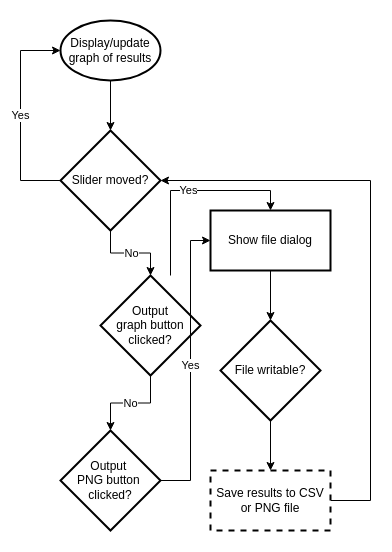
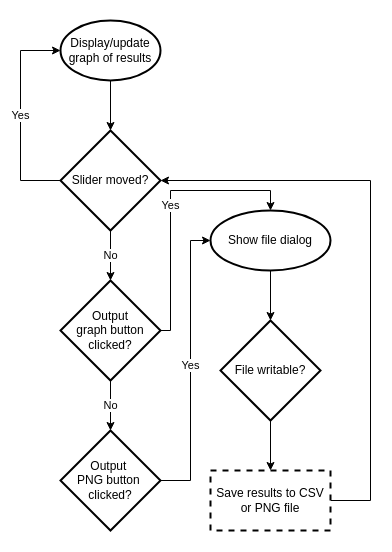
node "Show file dialog": shape rectangle -> ellipse
node "Output graph button clicked?": moved (151, 326) -> (111, 331)
